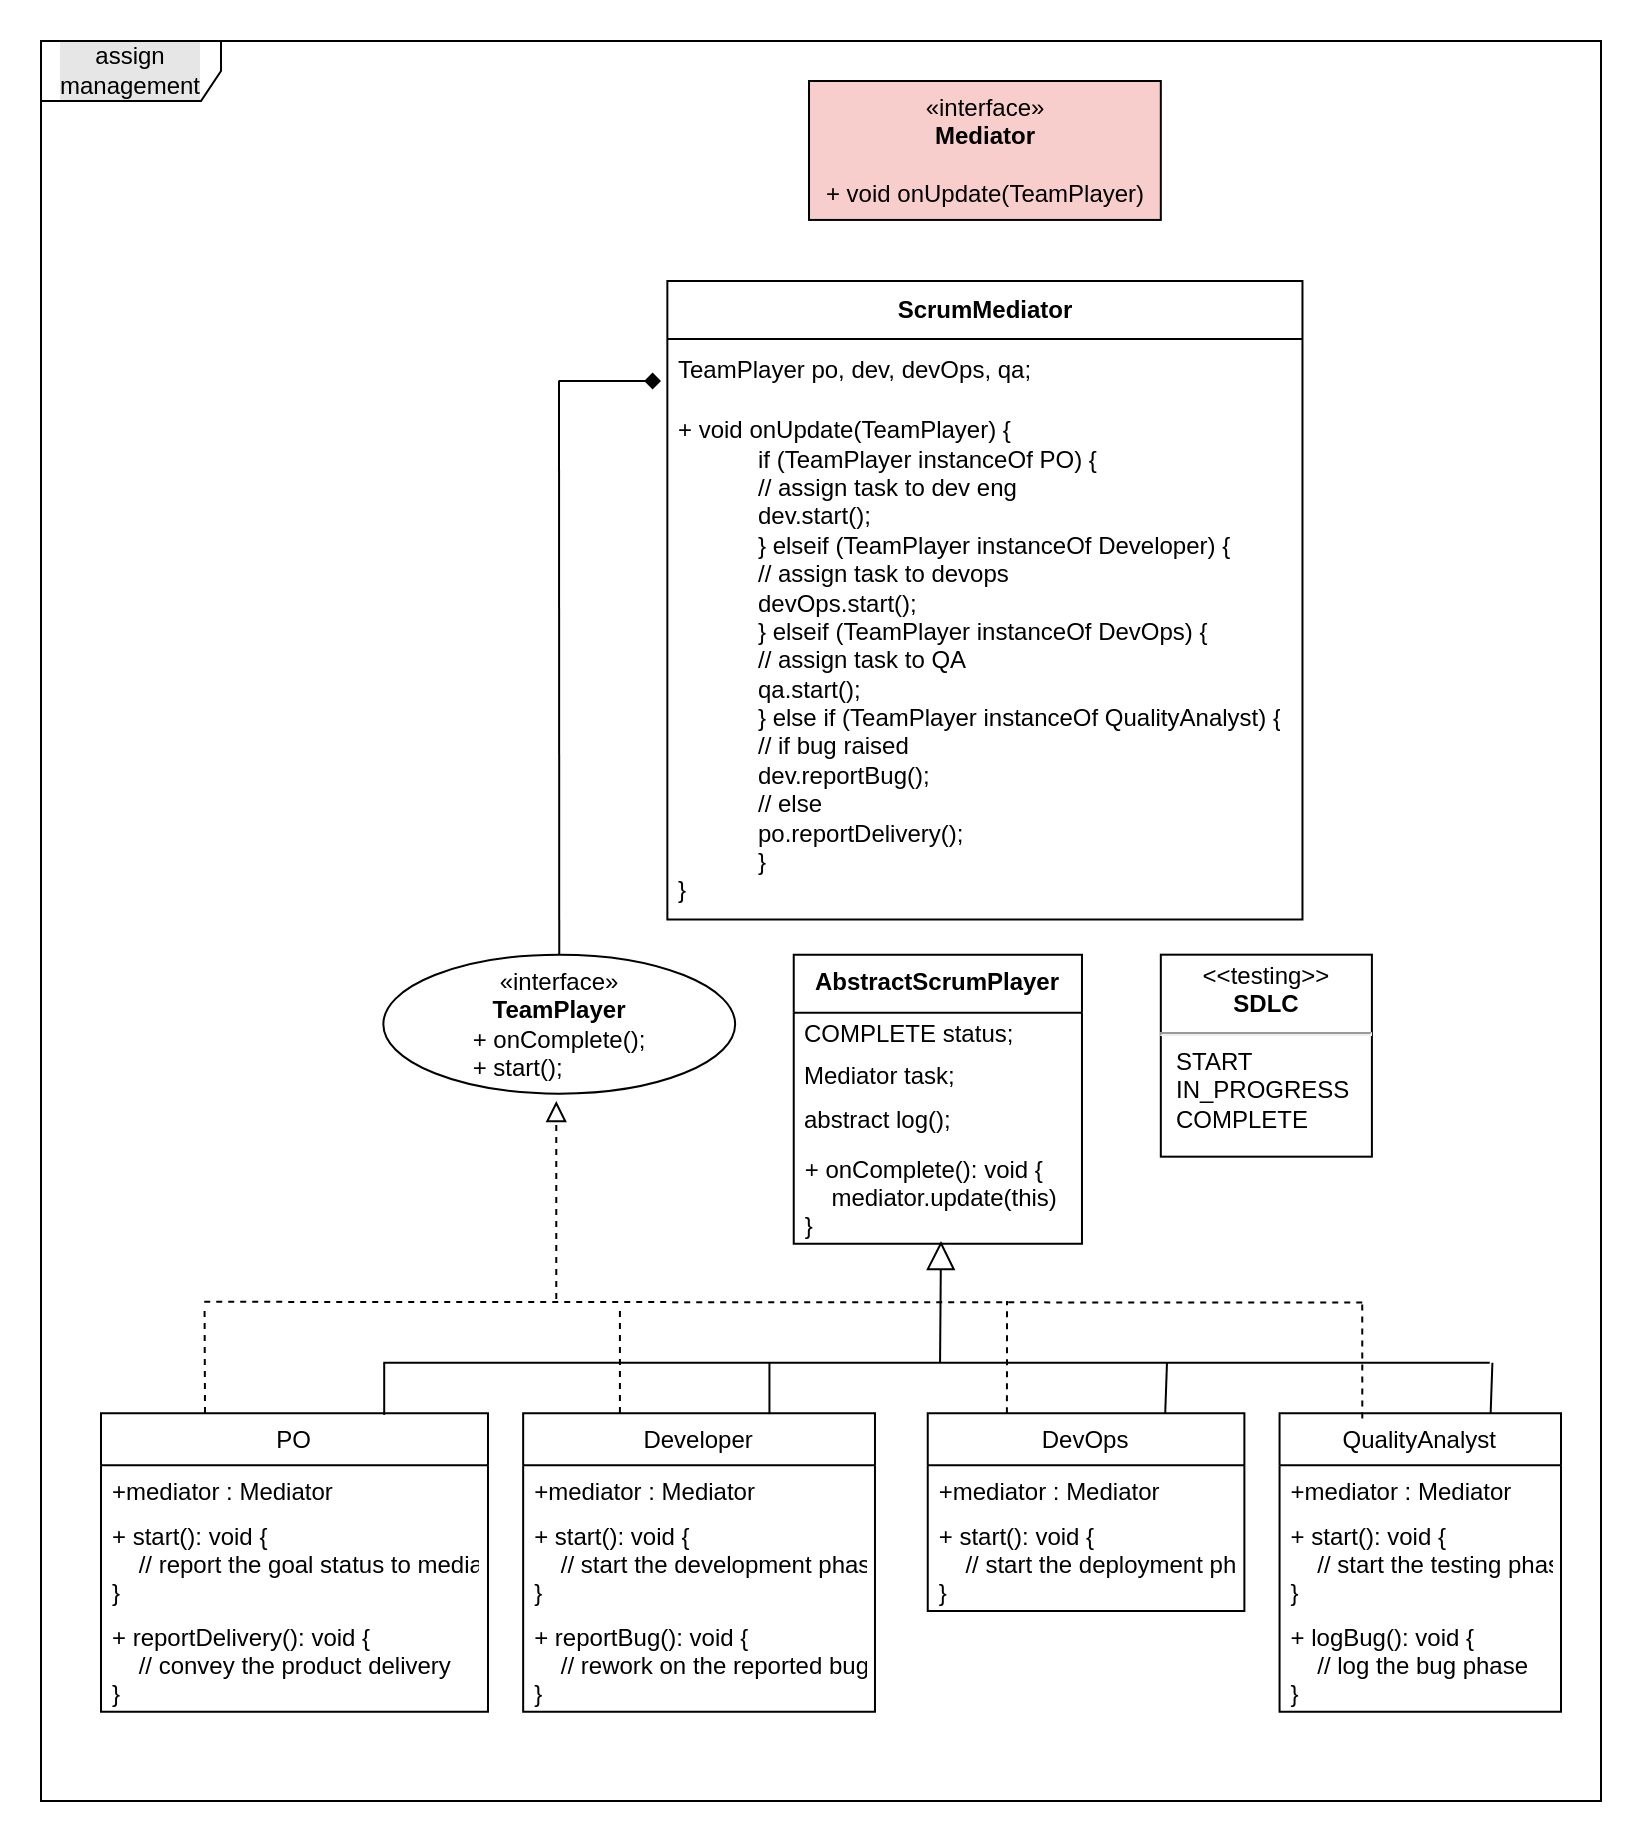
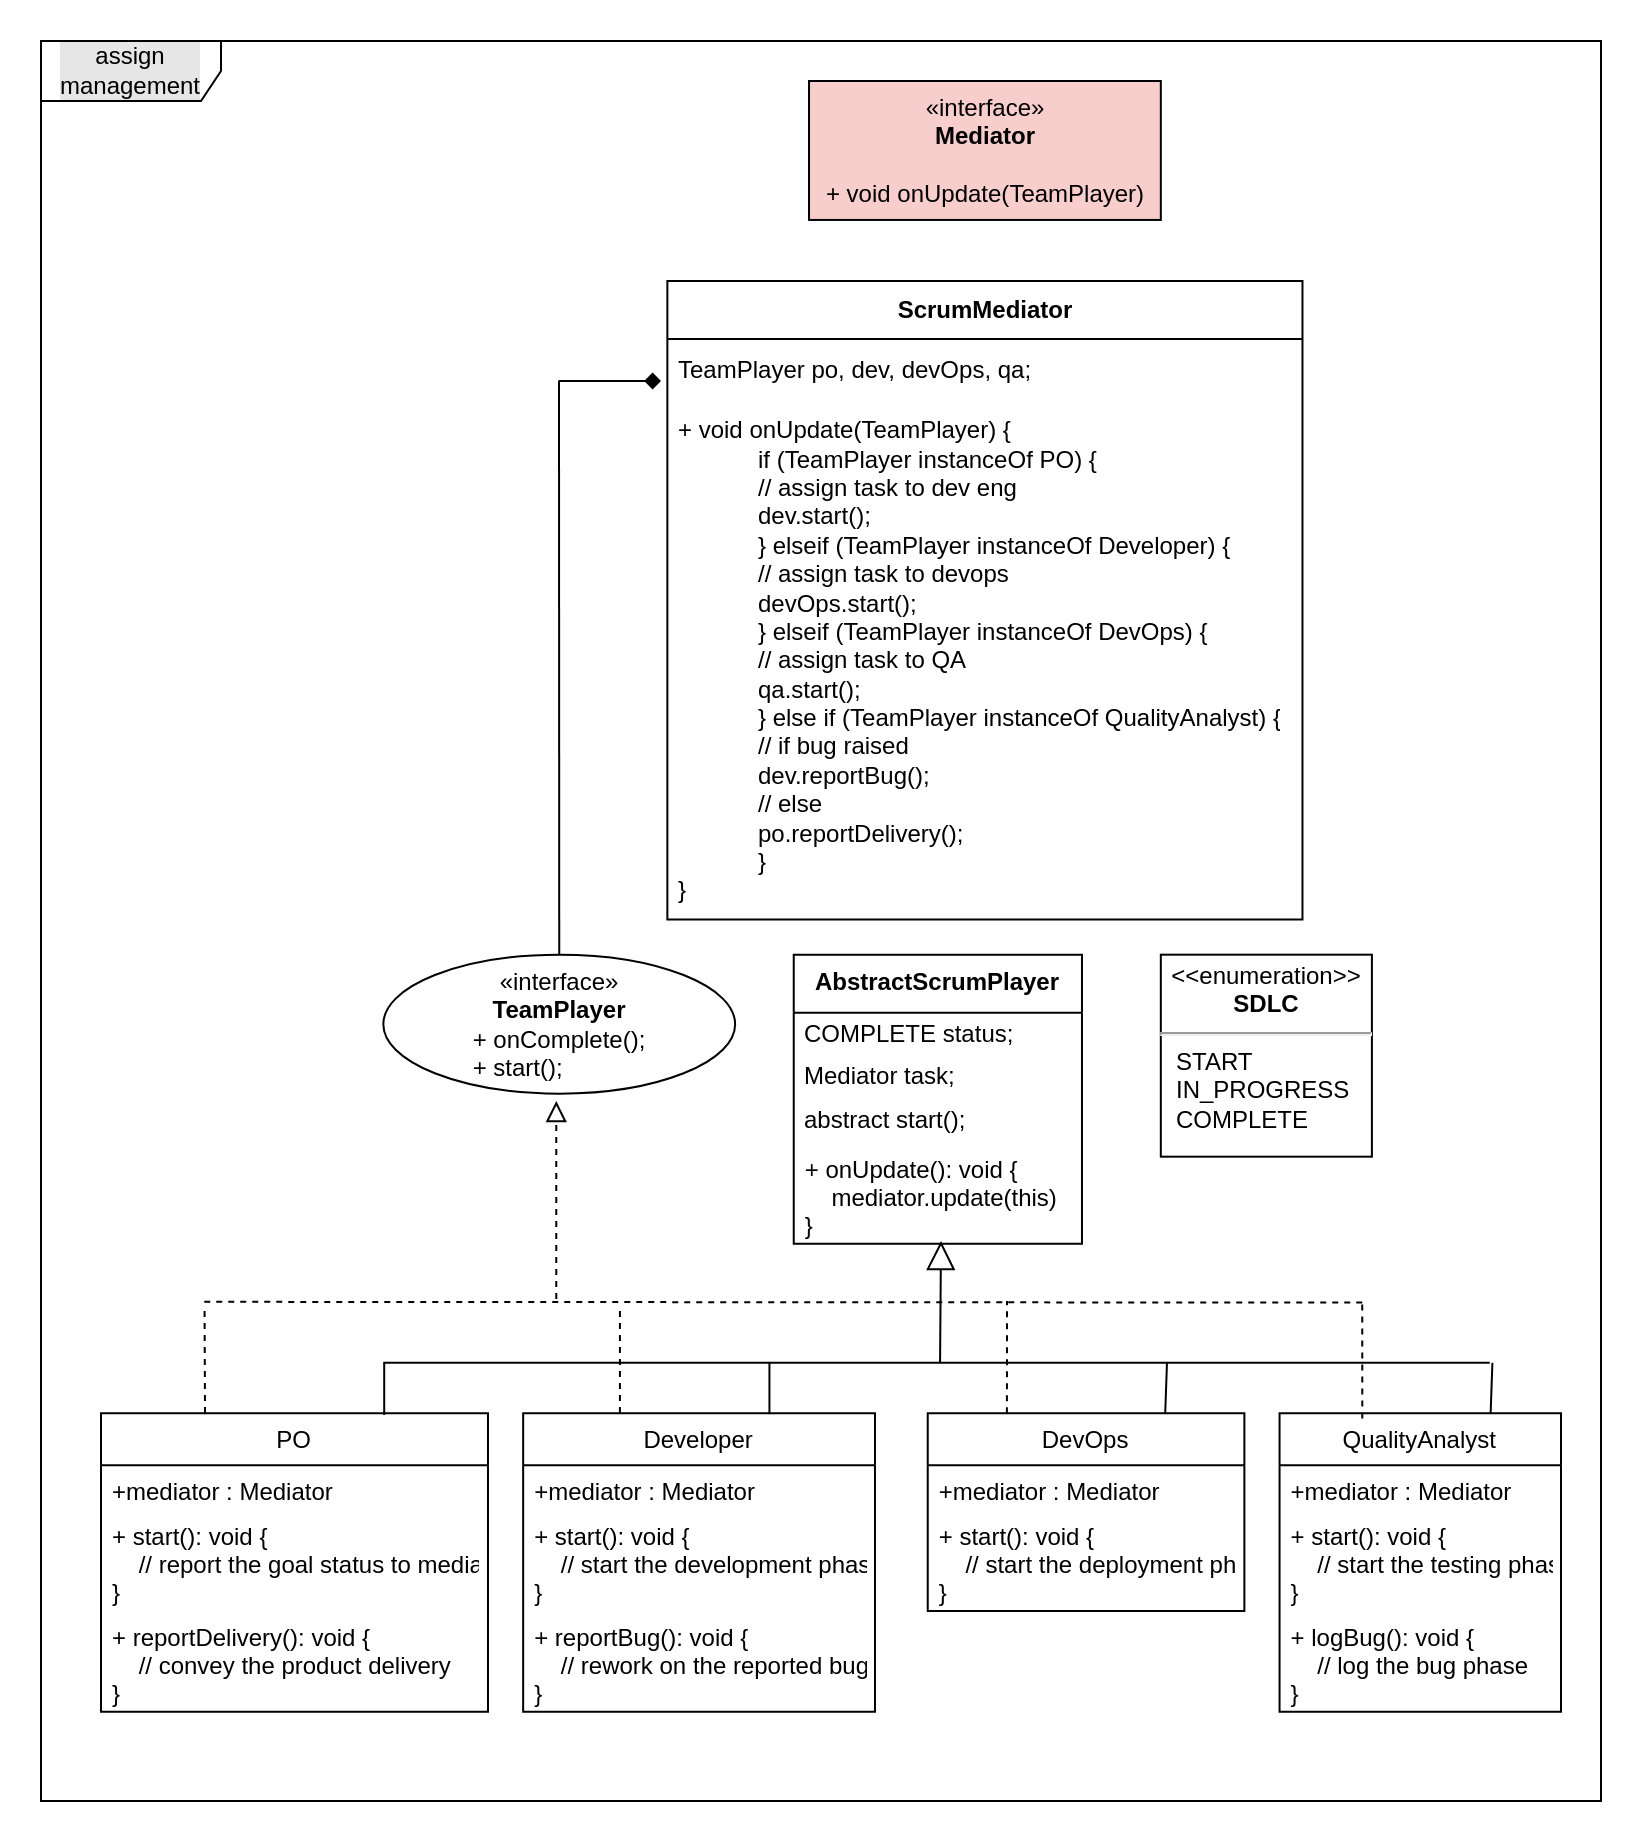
node "<<testing>> SDLC START IN_PROGRESS COMPLETE": label "<<testing>> SDLC START IN_PROGRESS COMPLETE" -> "<<enumeration>> SDLC START IN_PROGRESS COMPLETE"
node "abstract log();": label "abstract log();" -> "abstract start();"
node "+ onComplete(): void { mediator.update(this) }": label "+ onComplete(): void { mediator.update(this) }" -> "+ onUpdate(): void { mediator.update(this) }"
